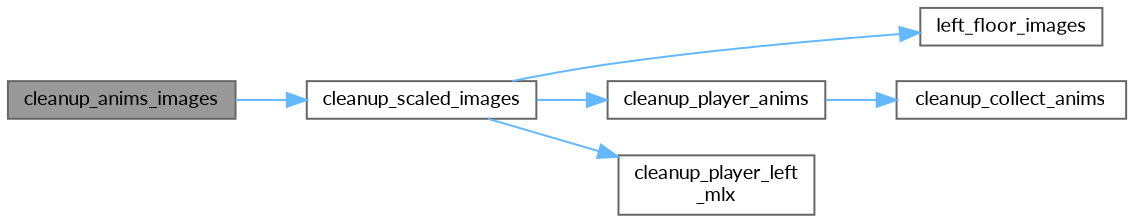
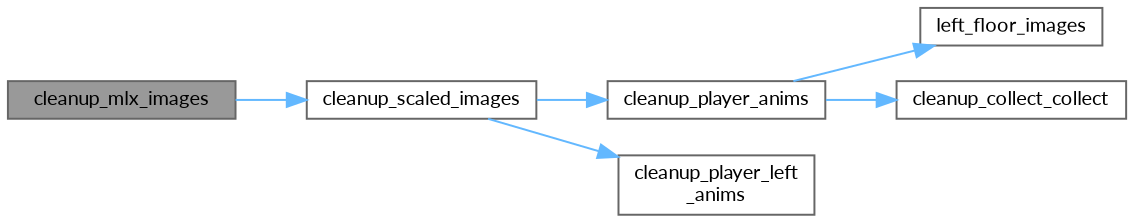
edge "cleanup_scaled_images" -> "left_floor_images": now "cleanup_player_anims" -> "left_floor_images"
node "cleanup_anims_images": label "cleanup_anims_images" -> "cleanup_mlx_images"
node "cleanup_collect_anims": label "cleanup_collect_anims" -> "cleanup_collect_collect"
node "cleanup_player_left _mlx": label "cleanup_player_left _mlx" -> "cleanup_player_left _anims"
